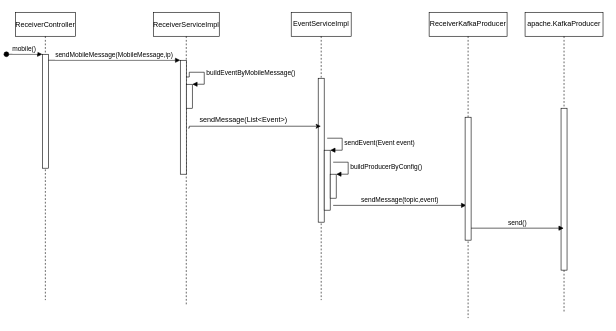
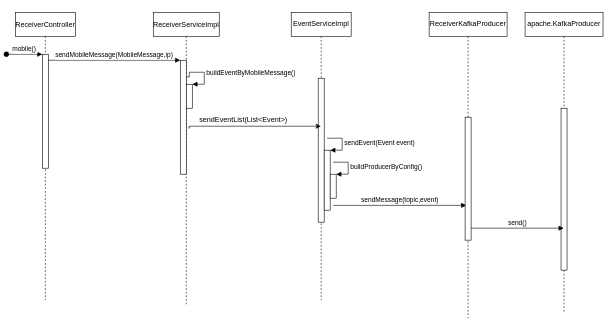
node "sendMessage(List<Event>)": label "sendMessage(List<Event>)" -> "sendEventList(List<Event>)"
